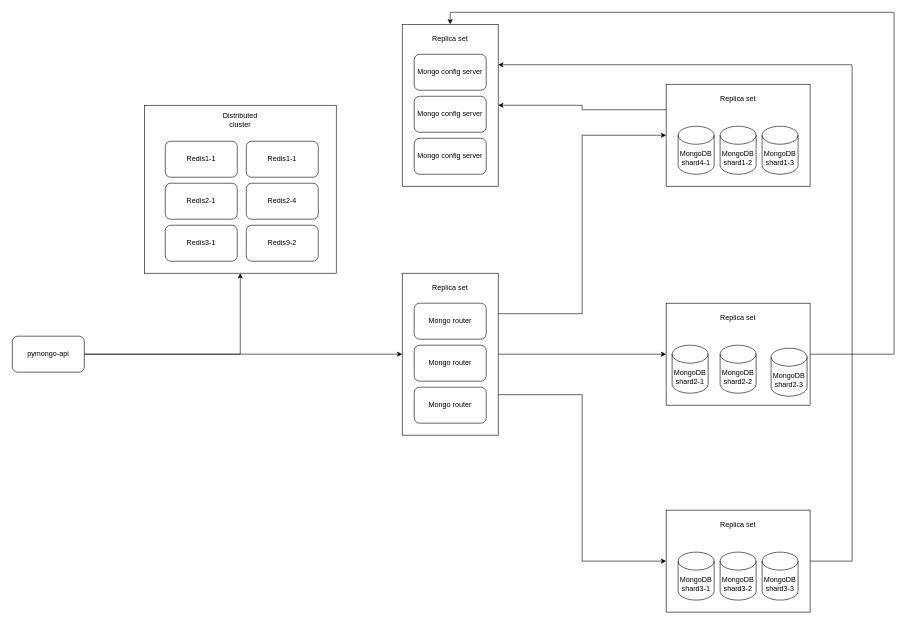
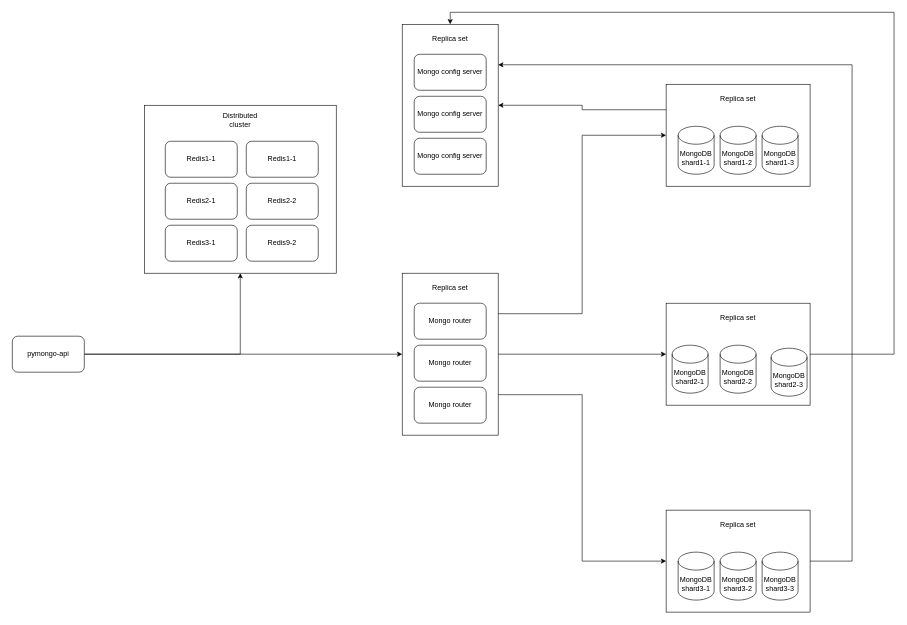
node "MongoDB shard4-1": label "MongoDB shard4-1" -> "MongoDB shard1-1"
node "Redis2-4": label "Redis2-4" -> "Redis2-2"
